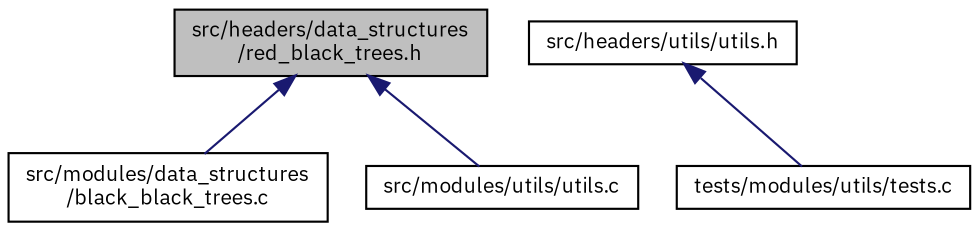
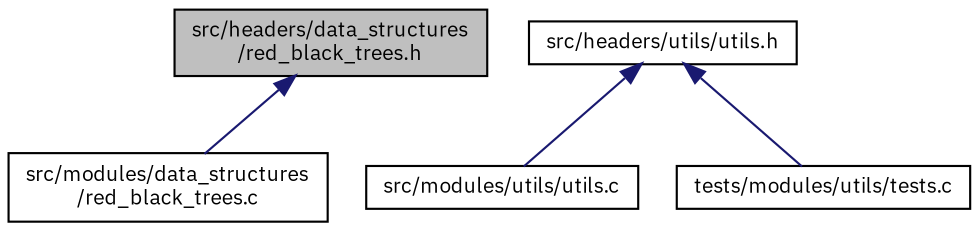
edge "src/modules/utils/utils.c" -> "src/headers/data_structures /red_black_trees.h": now "src/modules/utils/utils.c" -> "src/headers/utils/utils.h"
node "src/modules/data_structures /black_black_trees.c": label "src/modules/data_structures /black_black_trees.c" -> "src/modules/data_structures /red_black_trees.c"
